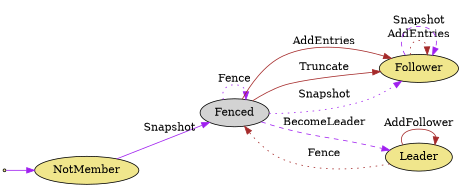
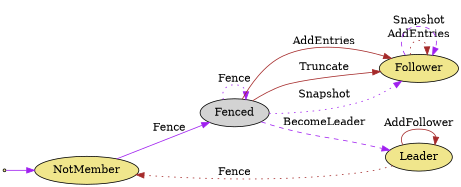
edge "NotMember" -> "Fenced": label "Snapshot" -> "Fence"
edge "Leader" -> "Fenced": now "Leader" -> "NotMember"
